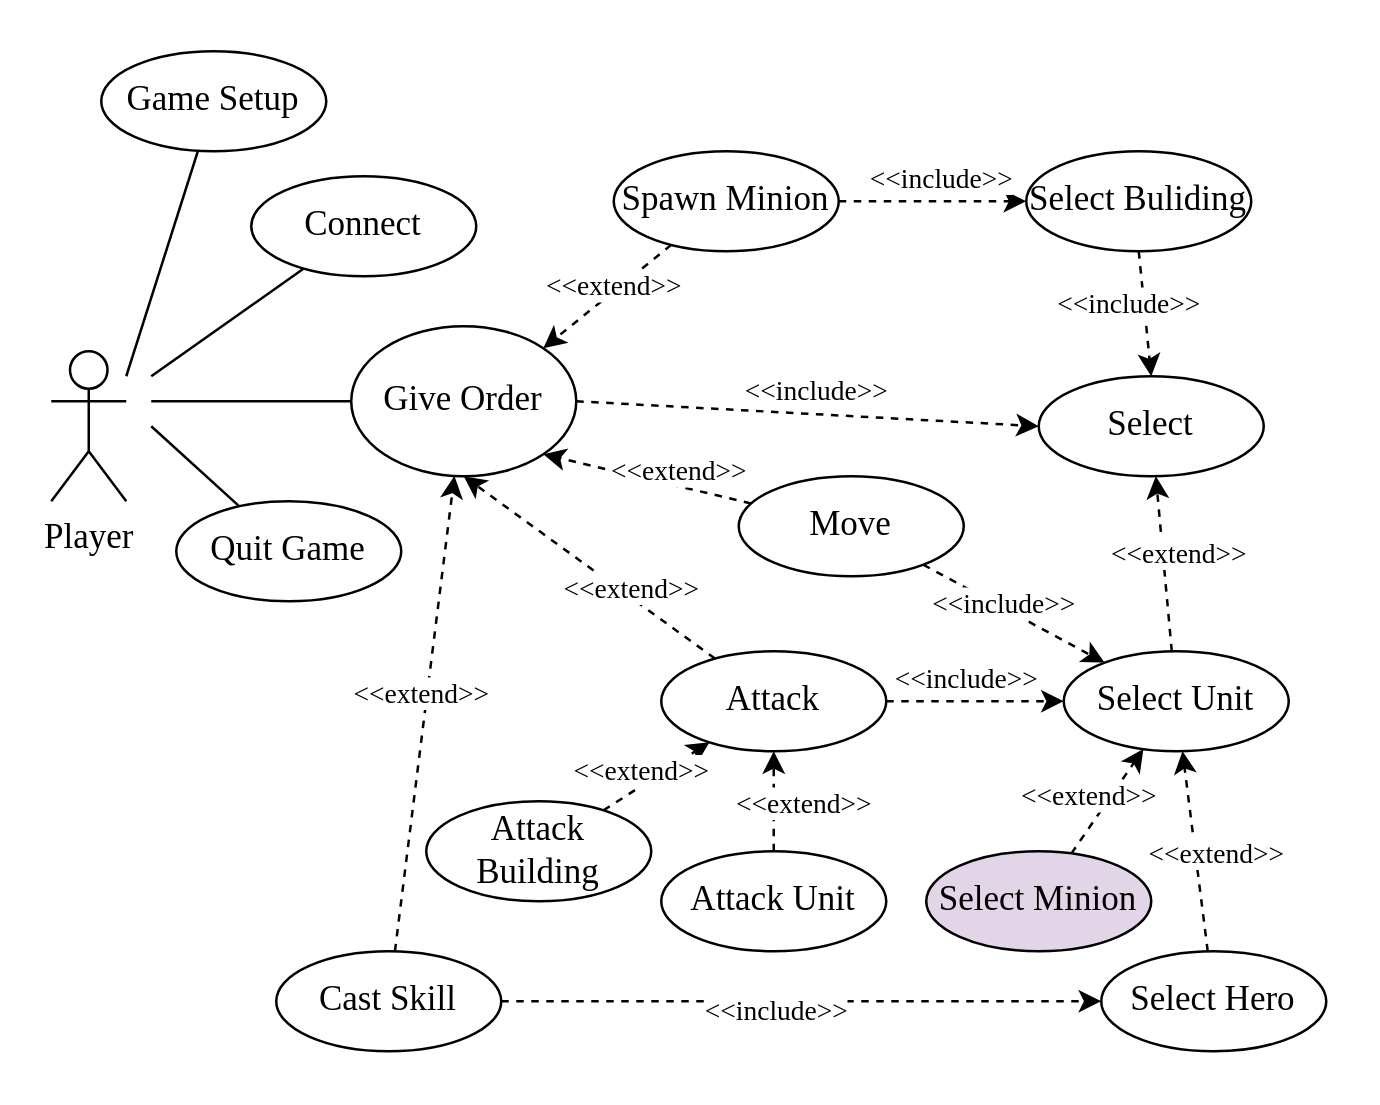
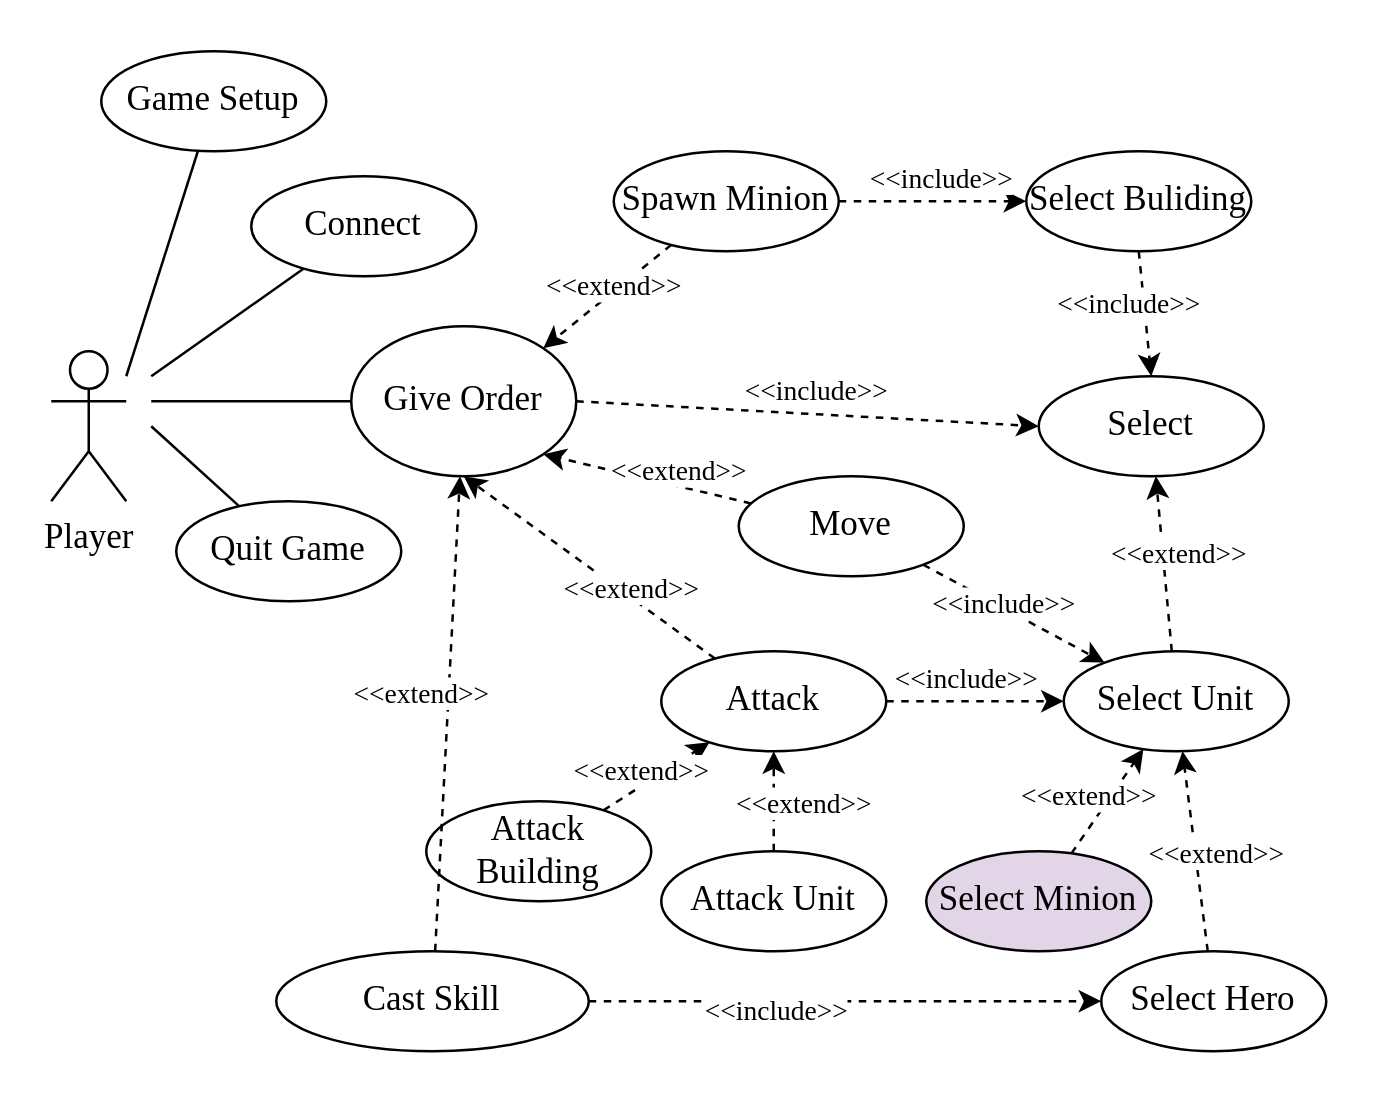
node "Cast Skill": size 225x100 -> 313x100
